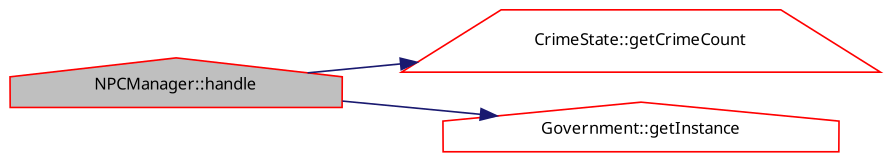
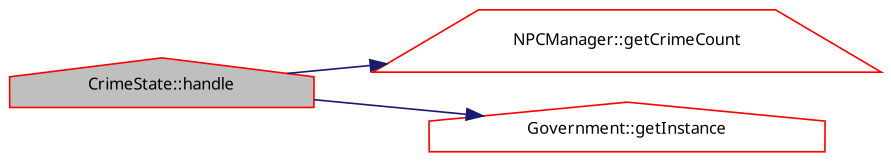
node "CrimeState::getCrimeCount": label "CrimeState::getCrimeCount" -> "NPCManager::getCrimeCount"
node "NPCManager::handle": label "NPCManager::handle" -> "CrimeState::handle"
